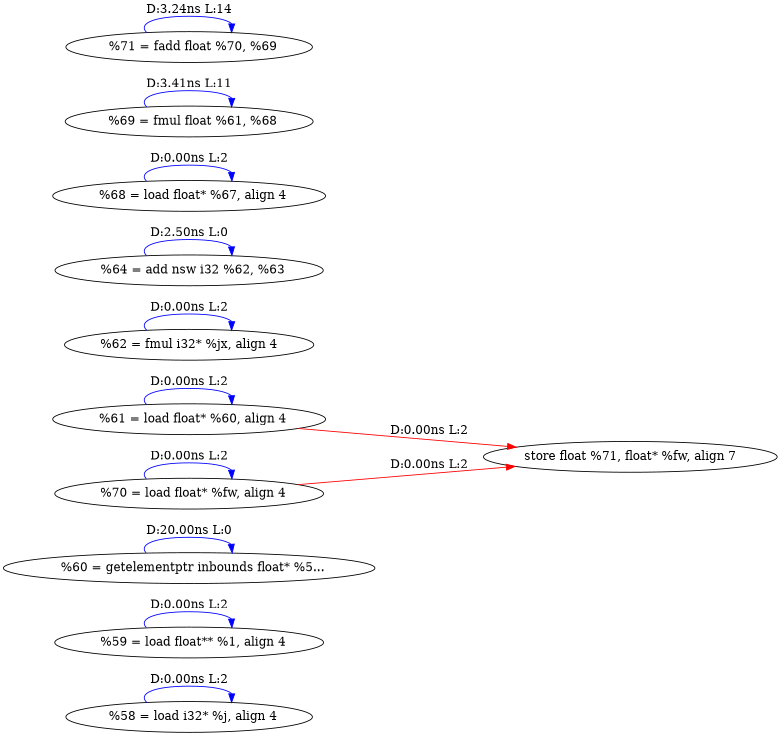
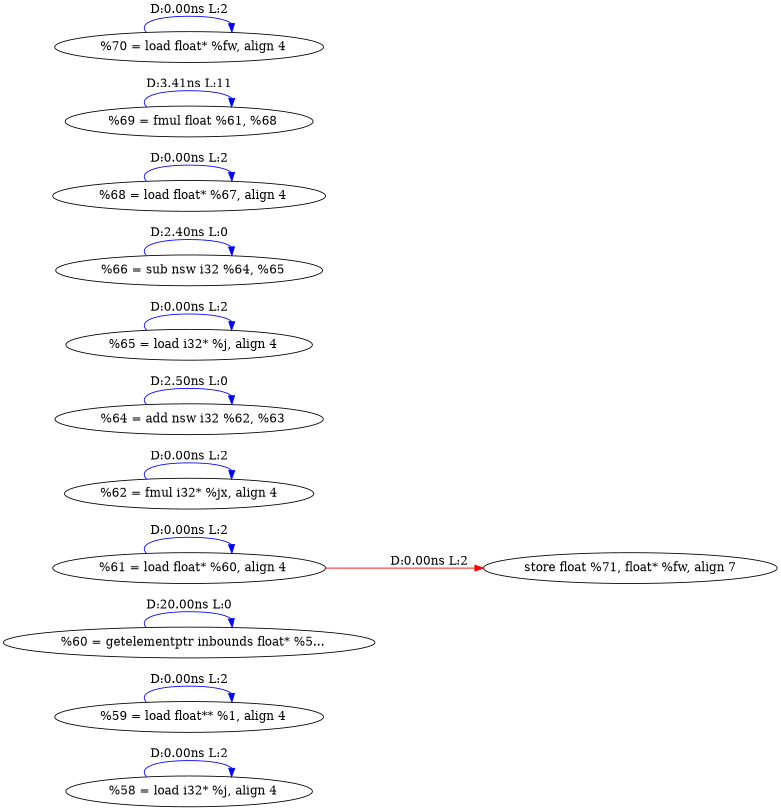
node "%71 = fadd float %70, %69": removed
node "%66 = sub nsw i32 %64, %65": added
node "%65 = load i32* %j, align 4": added
edge "%70 = load float* %fw, align 4" -> "store float %71, float* %fw, align 7": removed, label "D:0.00ns L:2"
